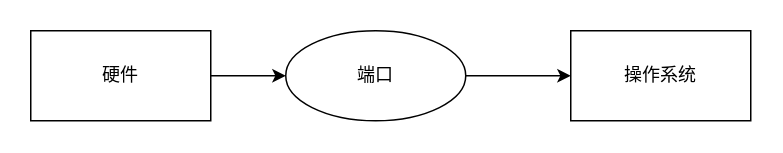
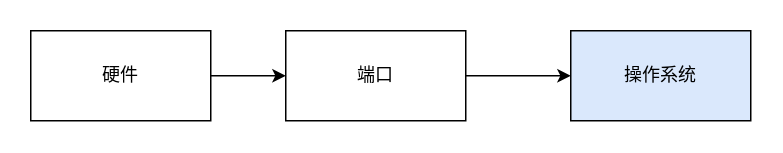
node "端口": shape ellipse -> rectangle
node "操作系统": fillcolor #ffffff -> #dae8fc
